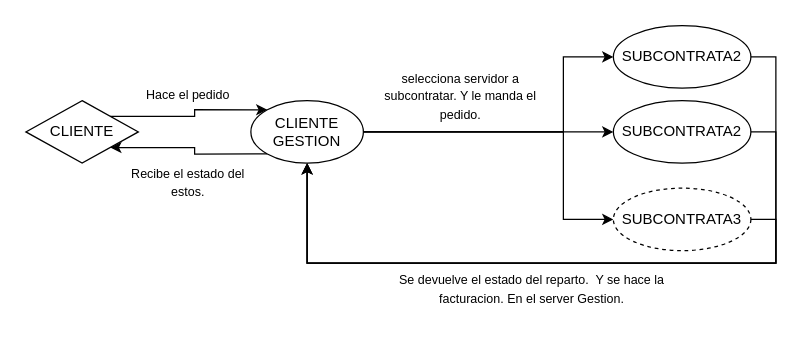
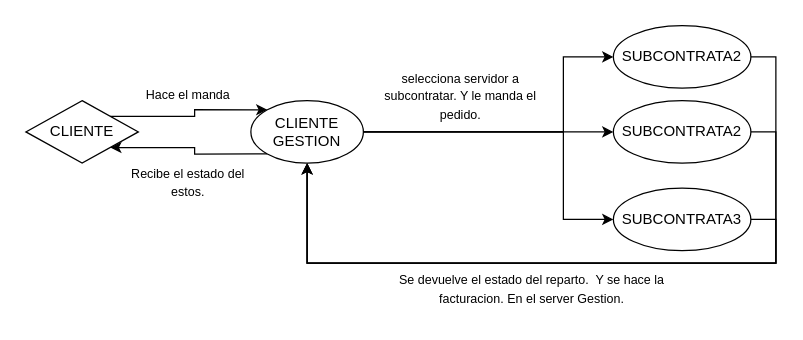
node "Hace el pedido": label "Hace el pedido" -> "Hace el manda"
node "SUBCONTRATA3": style dashed -> solid
